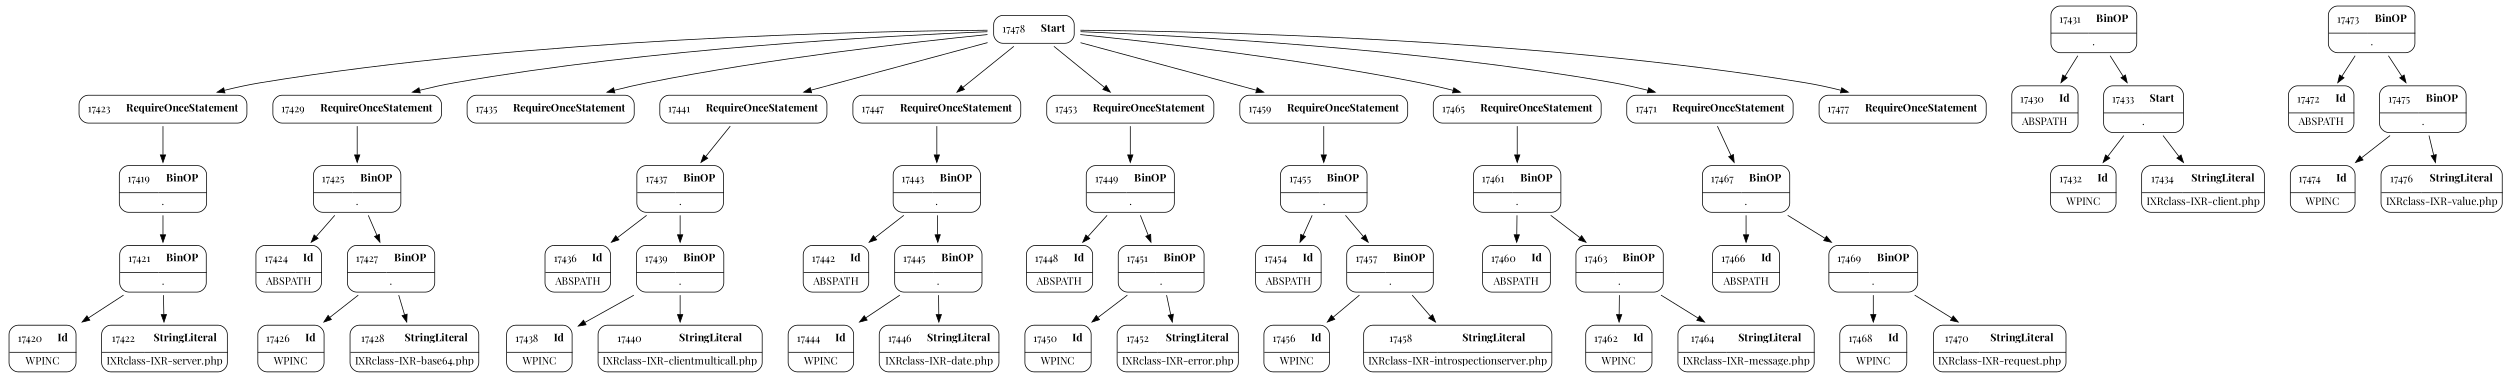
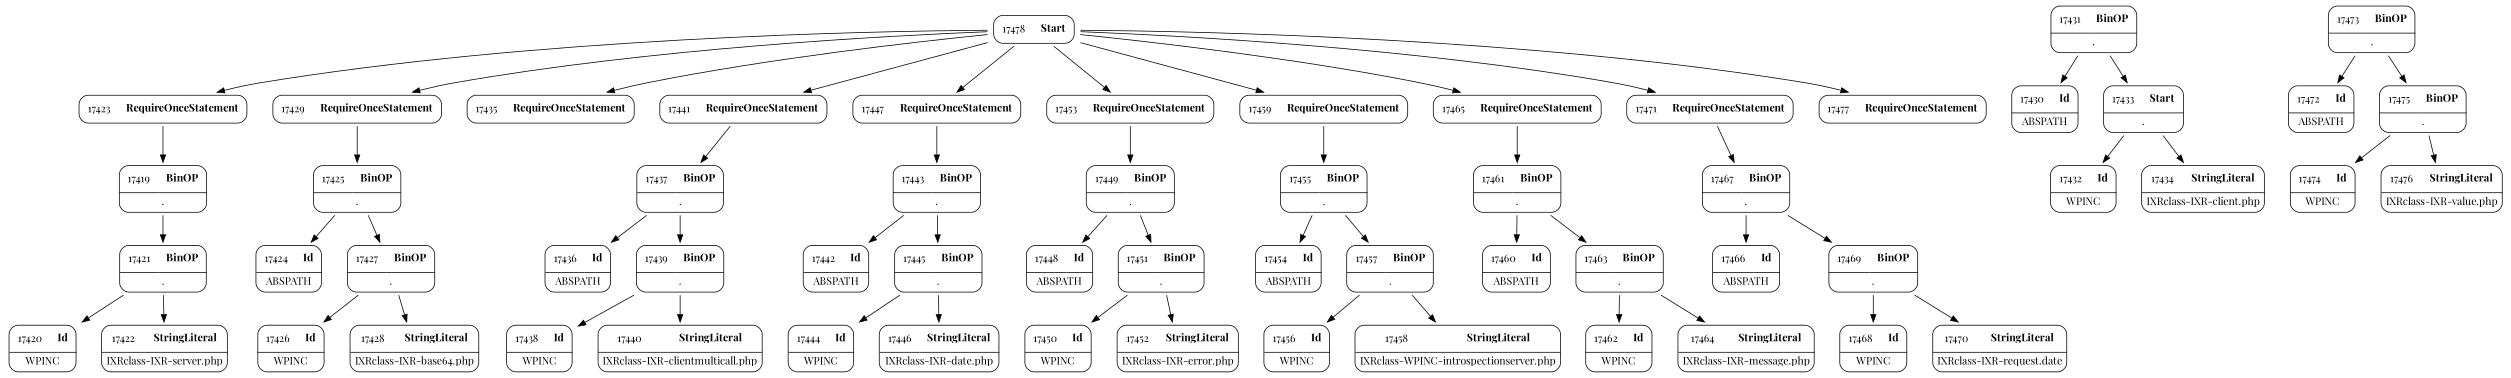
node "17458": text "IXRclass-IXR-introspectionserver.php" -> "IXRclass-WPINC-introspectionserver.php"
node "17470": text "IXRclass-IXR-request.php" -> "IXRclass-IXR-request.date"
